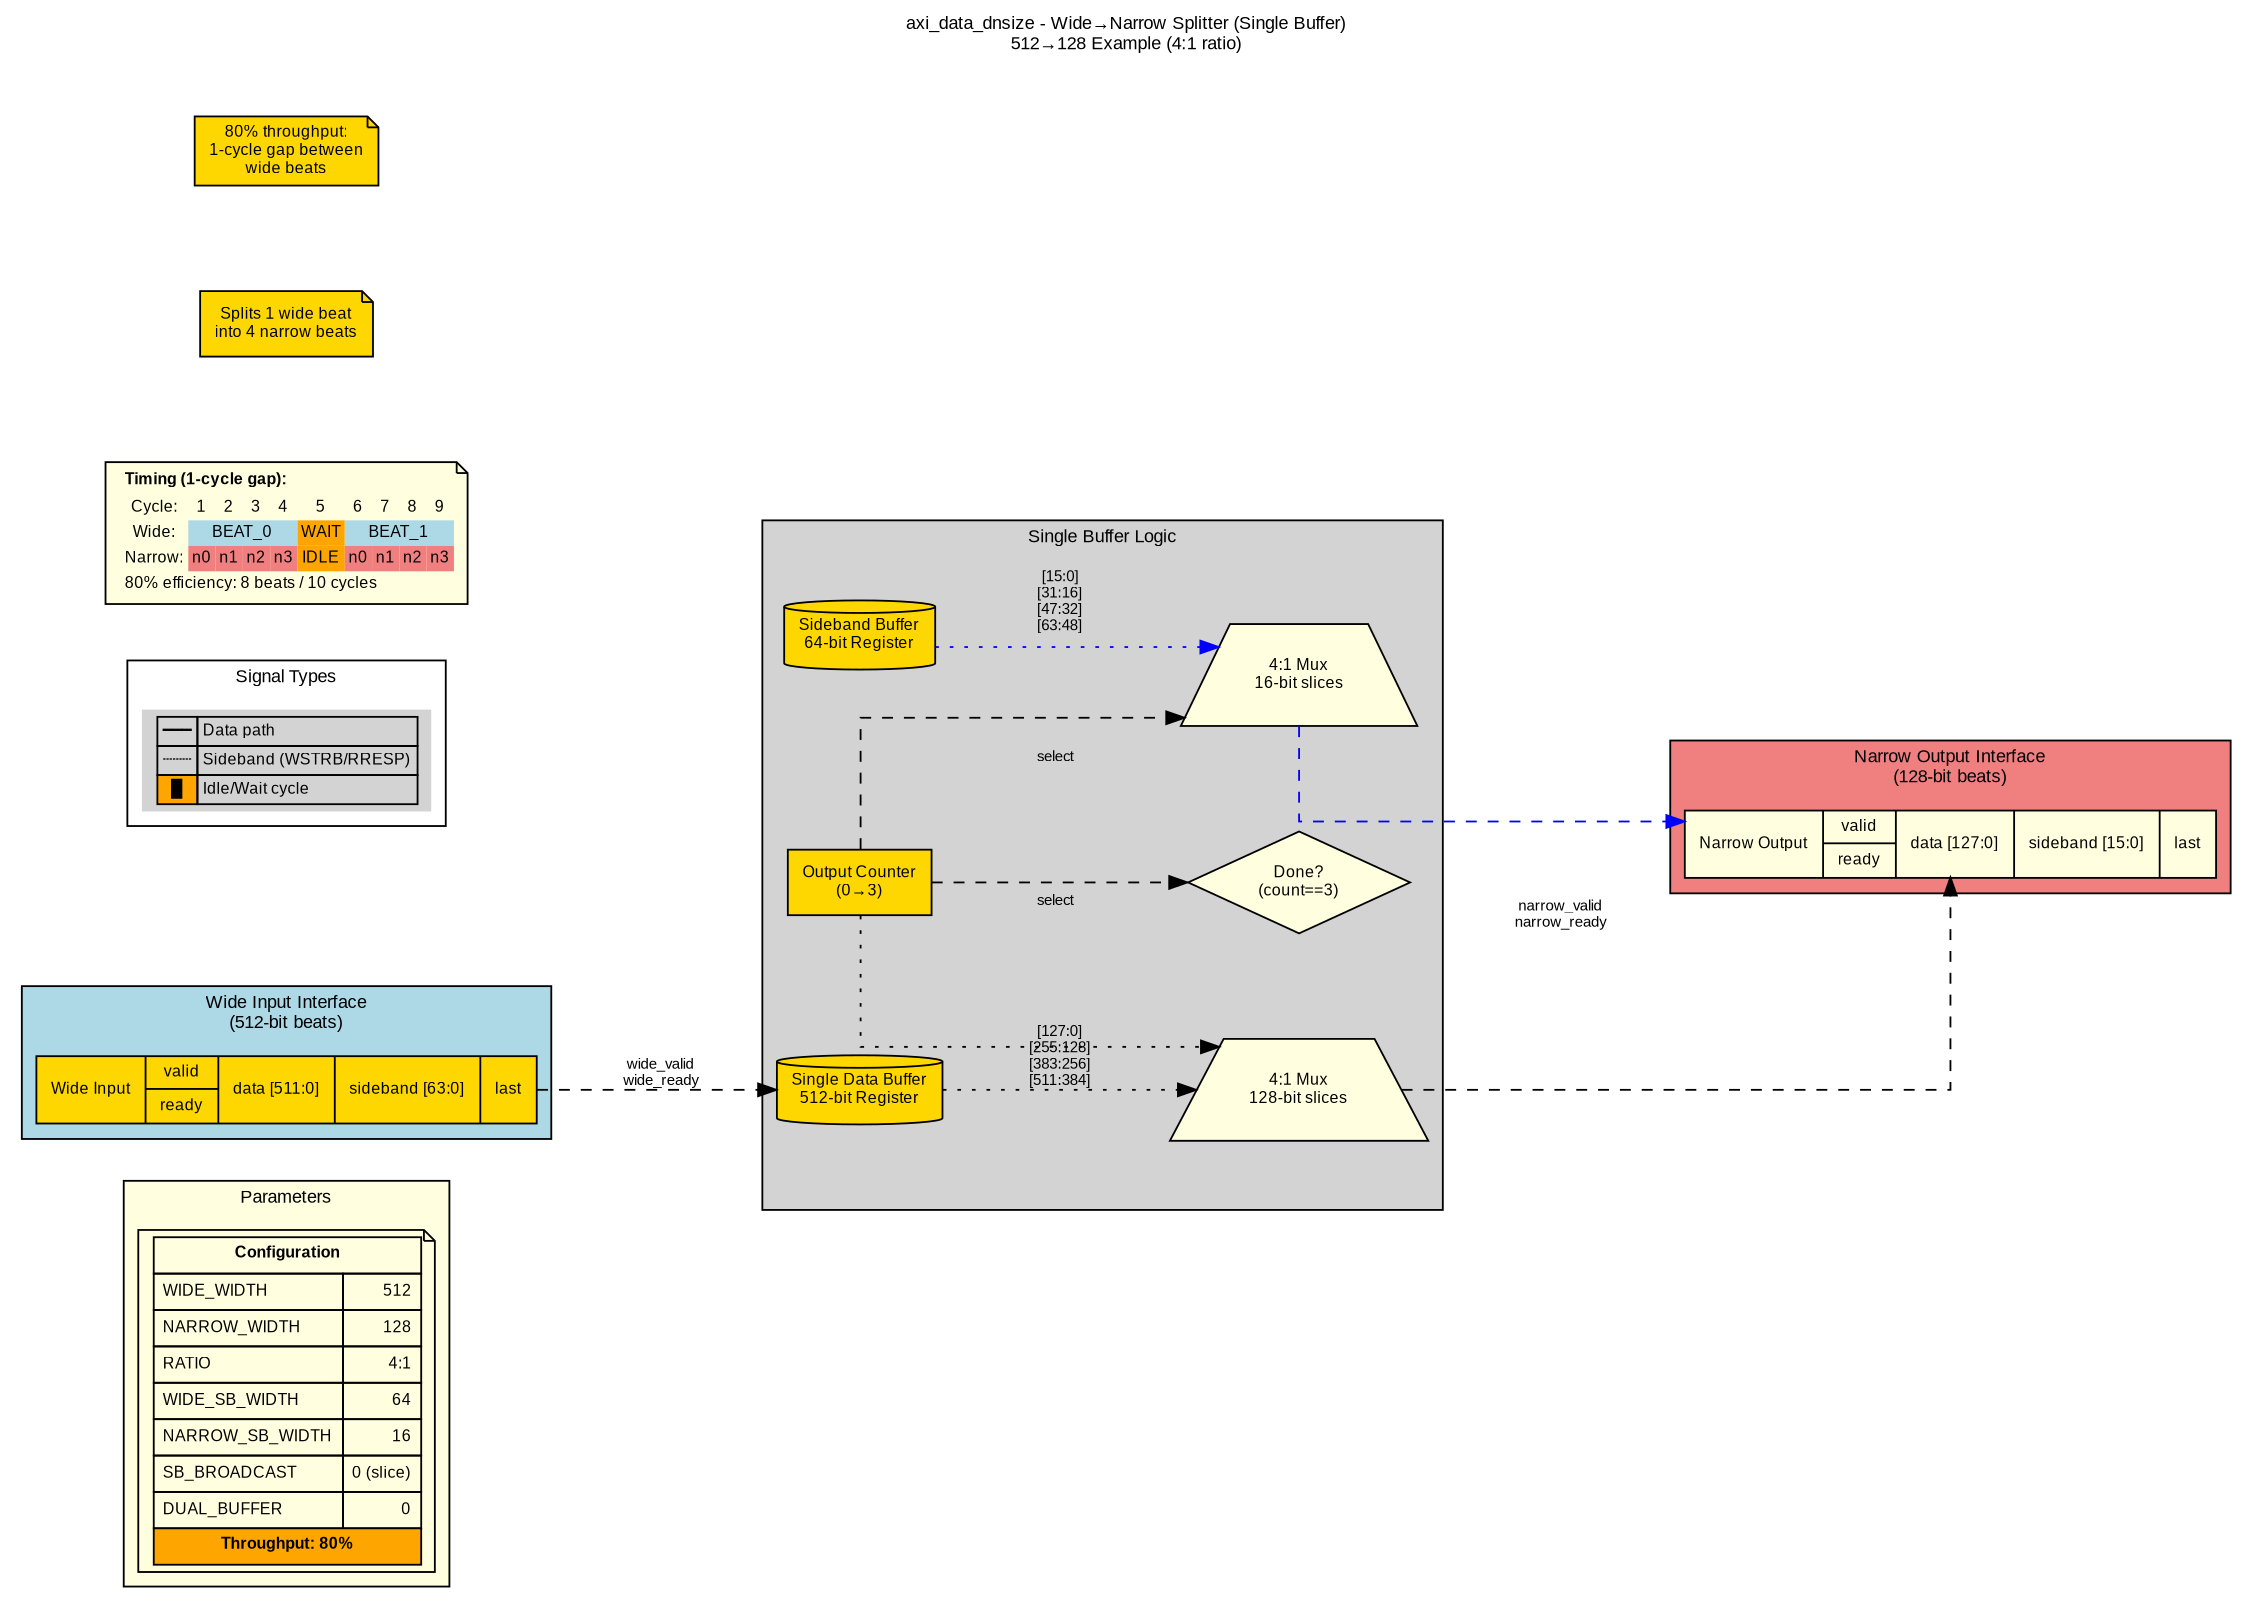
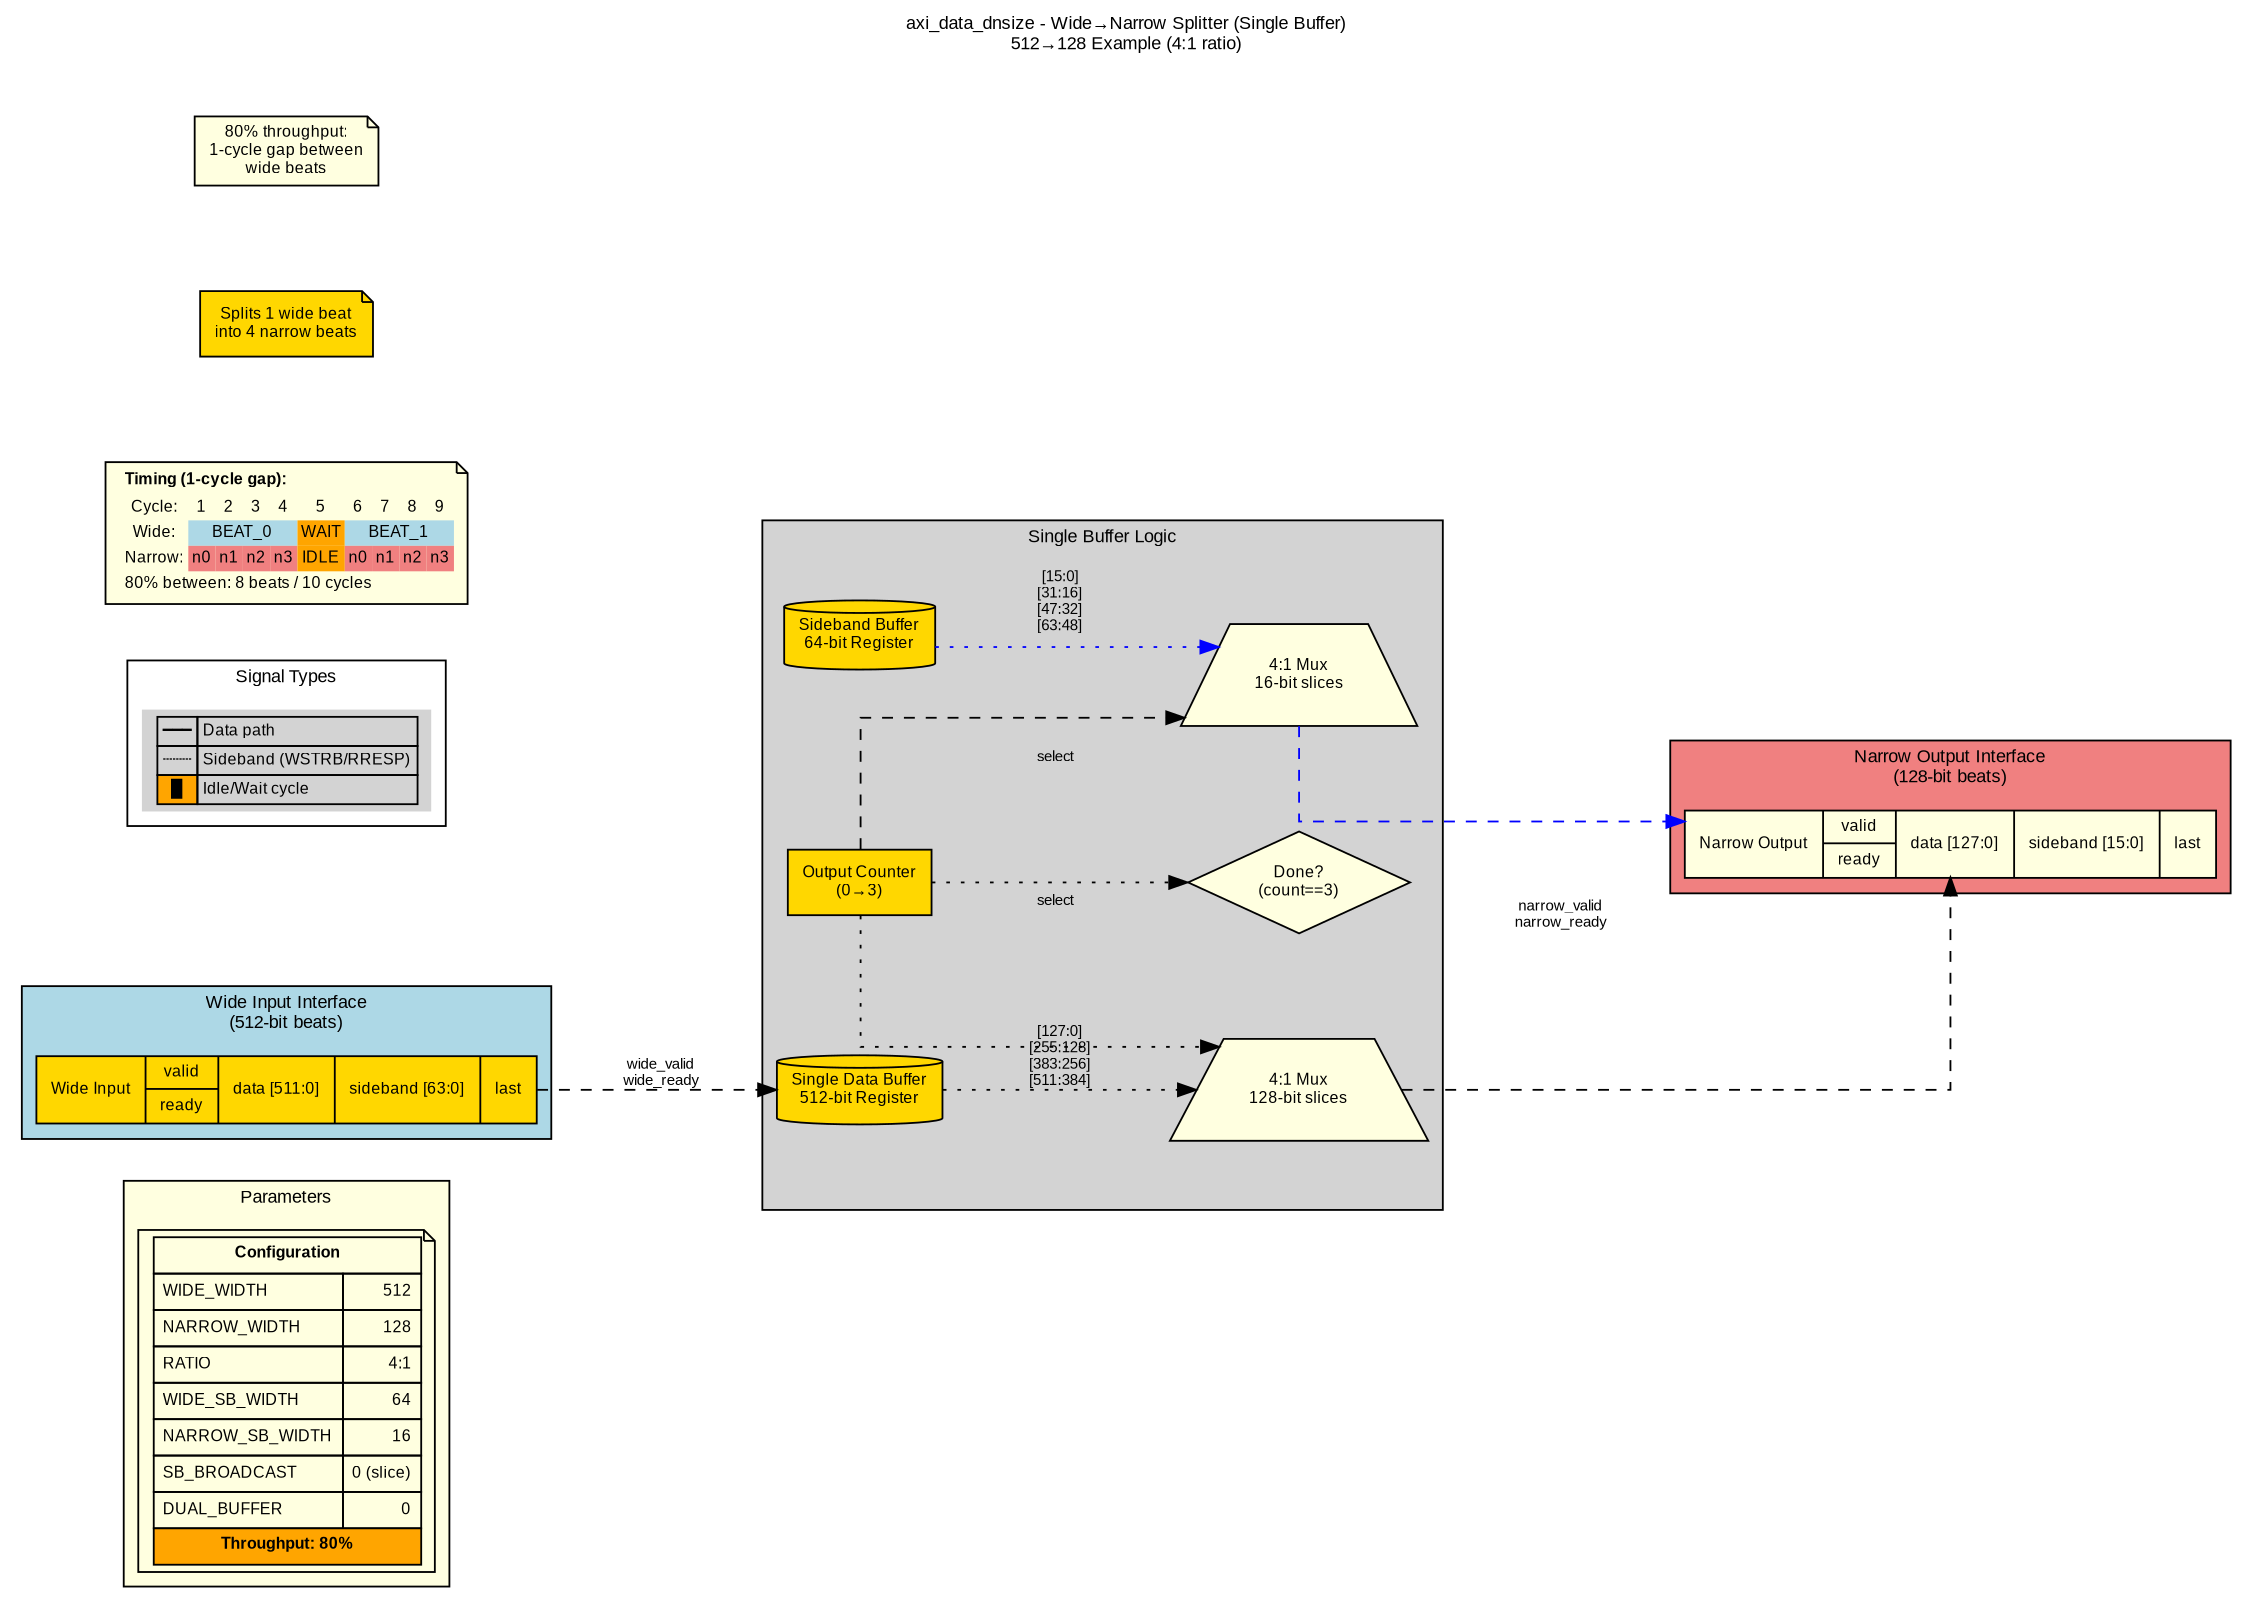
node "80% throughput: 1-cycle gap between wide beats": fillcolor gold -> lightyellow
node "Timing (1-cycle gap):": text "80% efficiency: 8 beats / 10 cycles" -> "80% between: 8 beats / 10 cycles"
edge "Output Counter (0→3)" -> "Done? (count==3)": style dashed -> dotted
